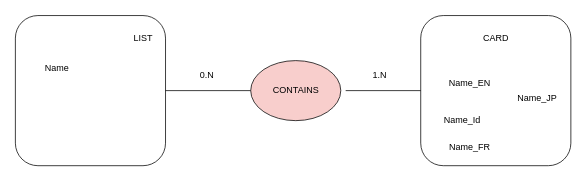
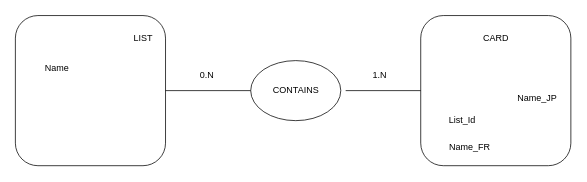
node "Name_EN": removed
node "CONTAINS": fillcolor #f8cecc -> #ffffff
node "Name_Id": label "Name_Id" -> "List_Id"
